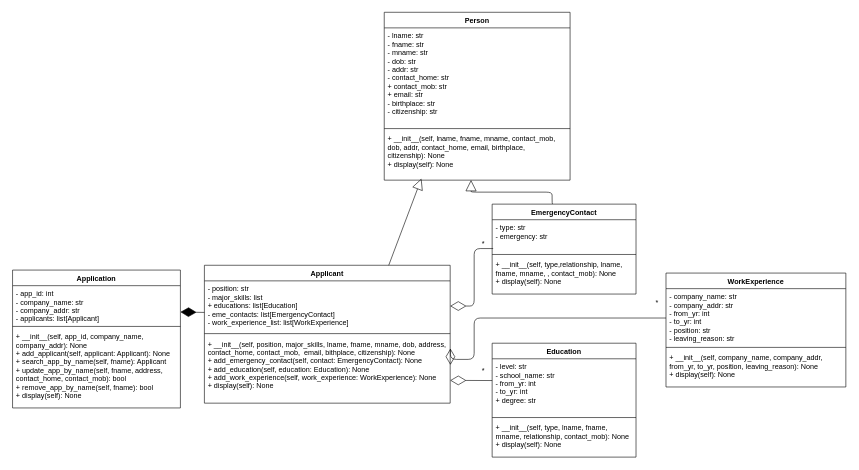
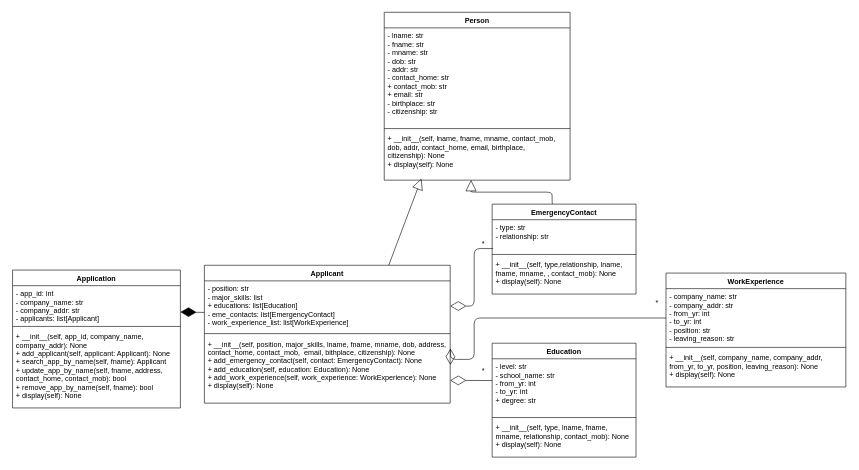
node "- type: str - emergency: str": label "- type: str - emergency: str" -> "- type: str - relationship: str"
